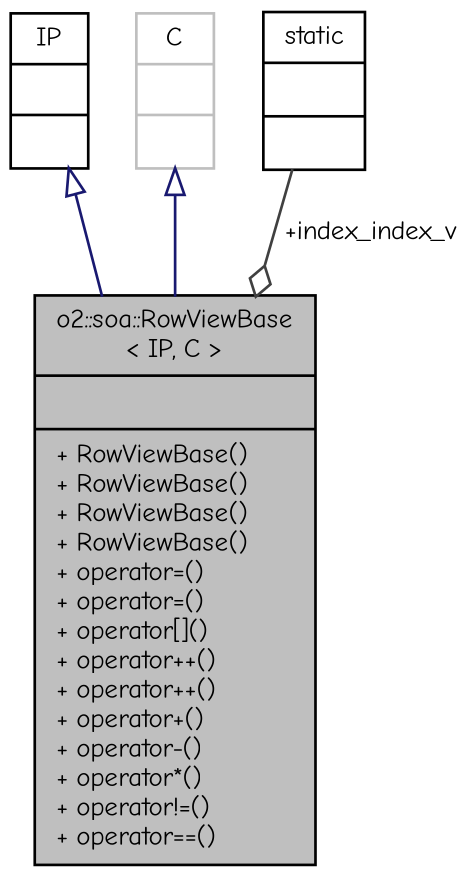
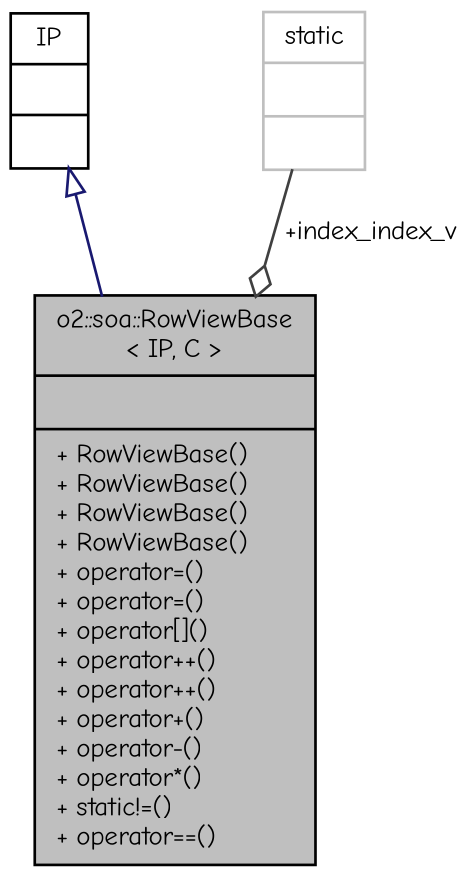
node "C": removed
node "static": color black -> grey75
node "o2::soa::RowViewBase": text "+ operator!=()" -> "+ static!=()"
